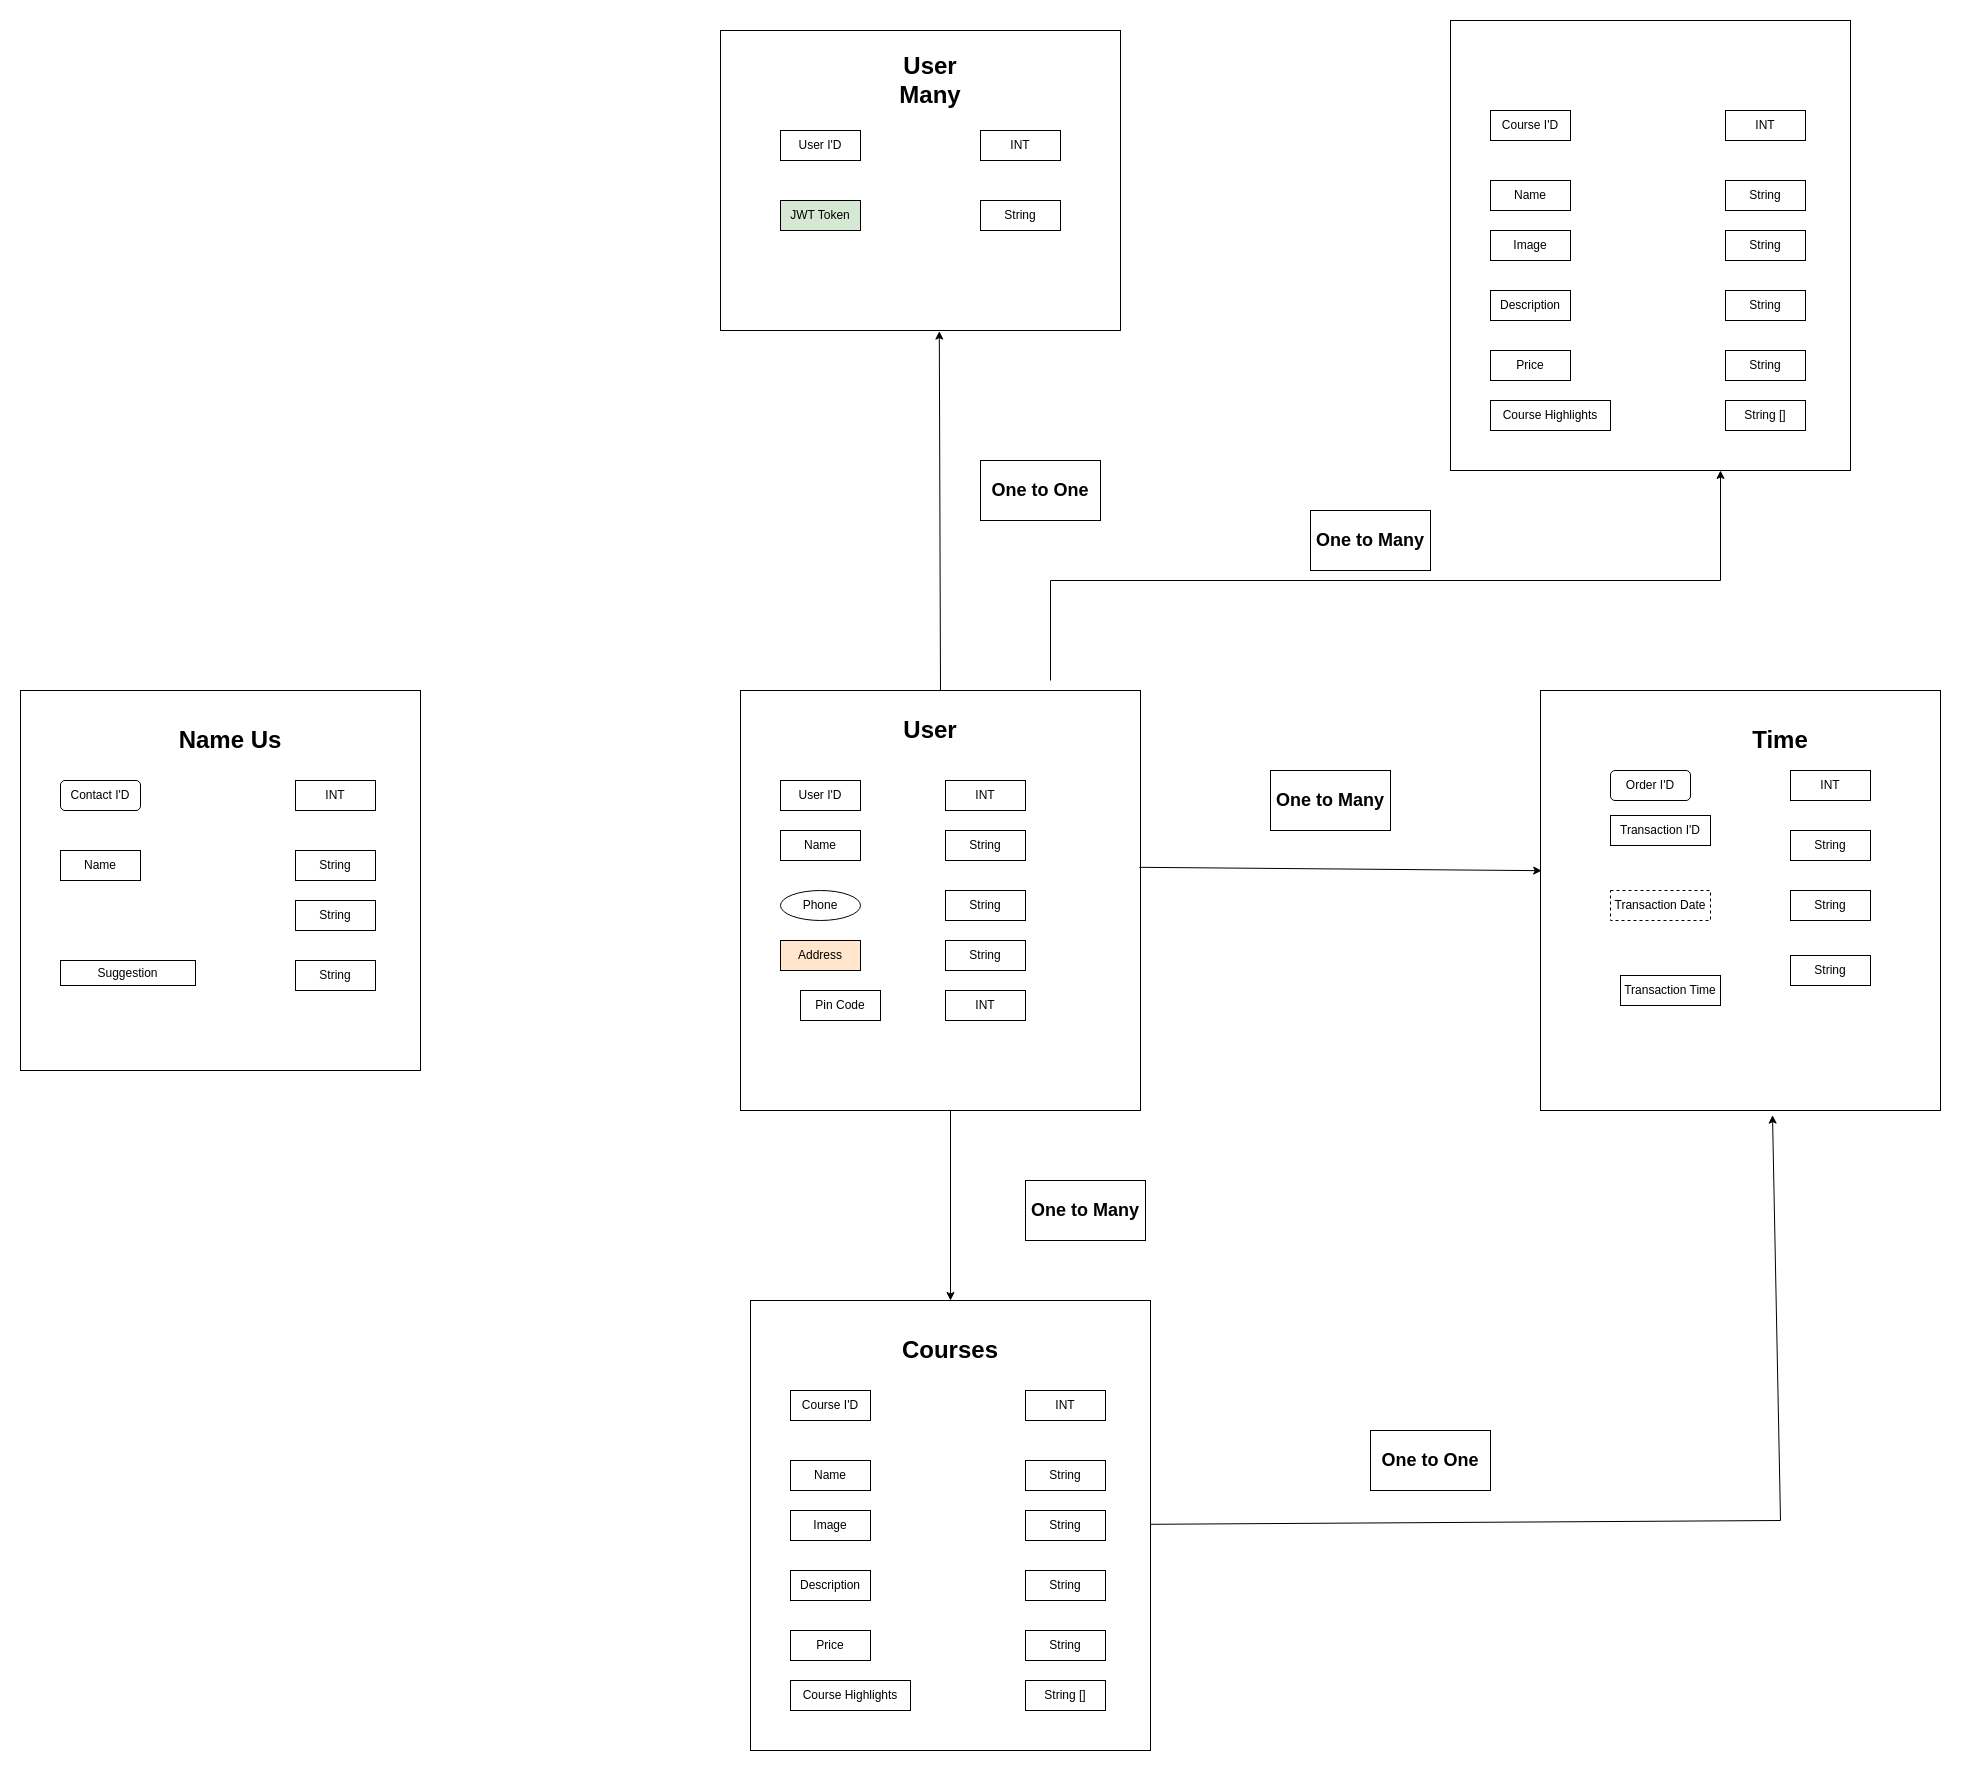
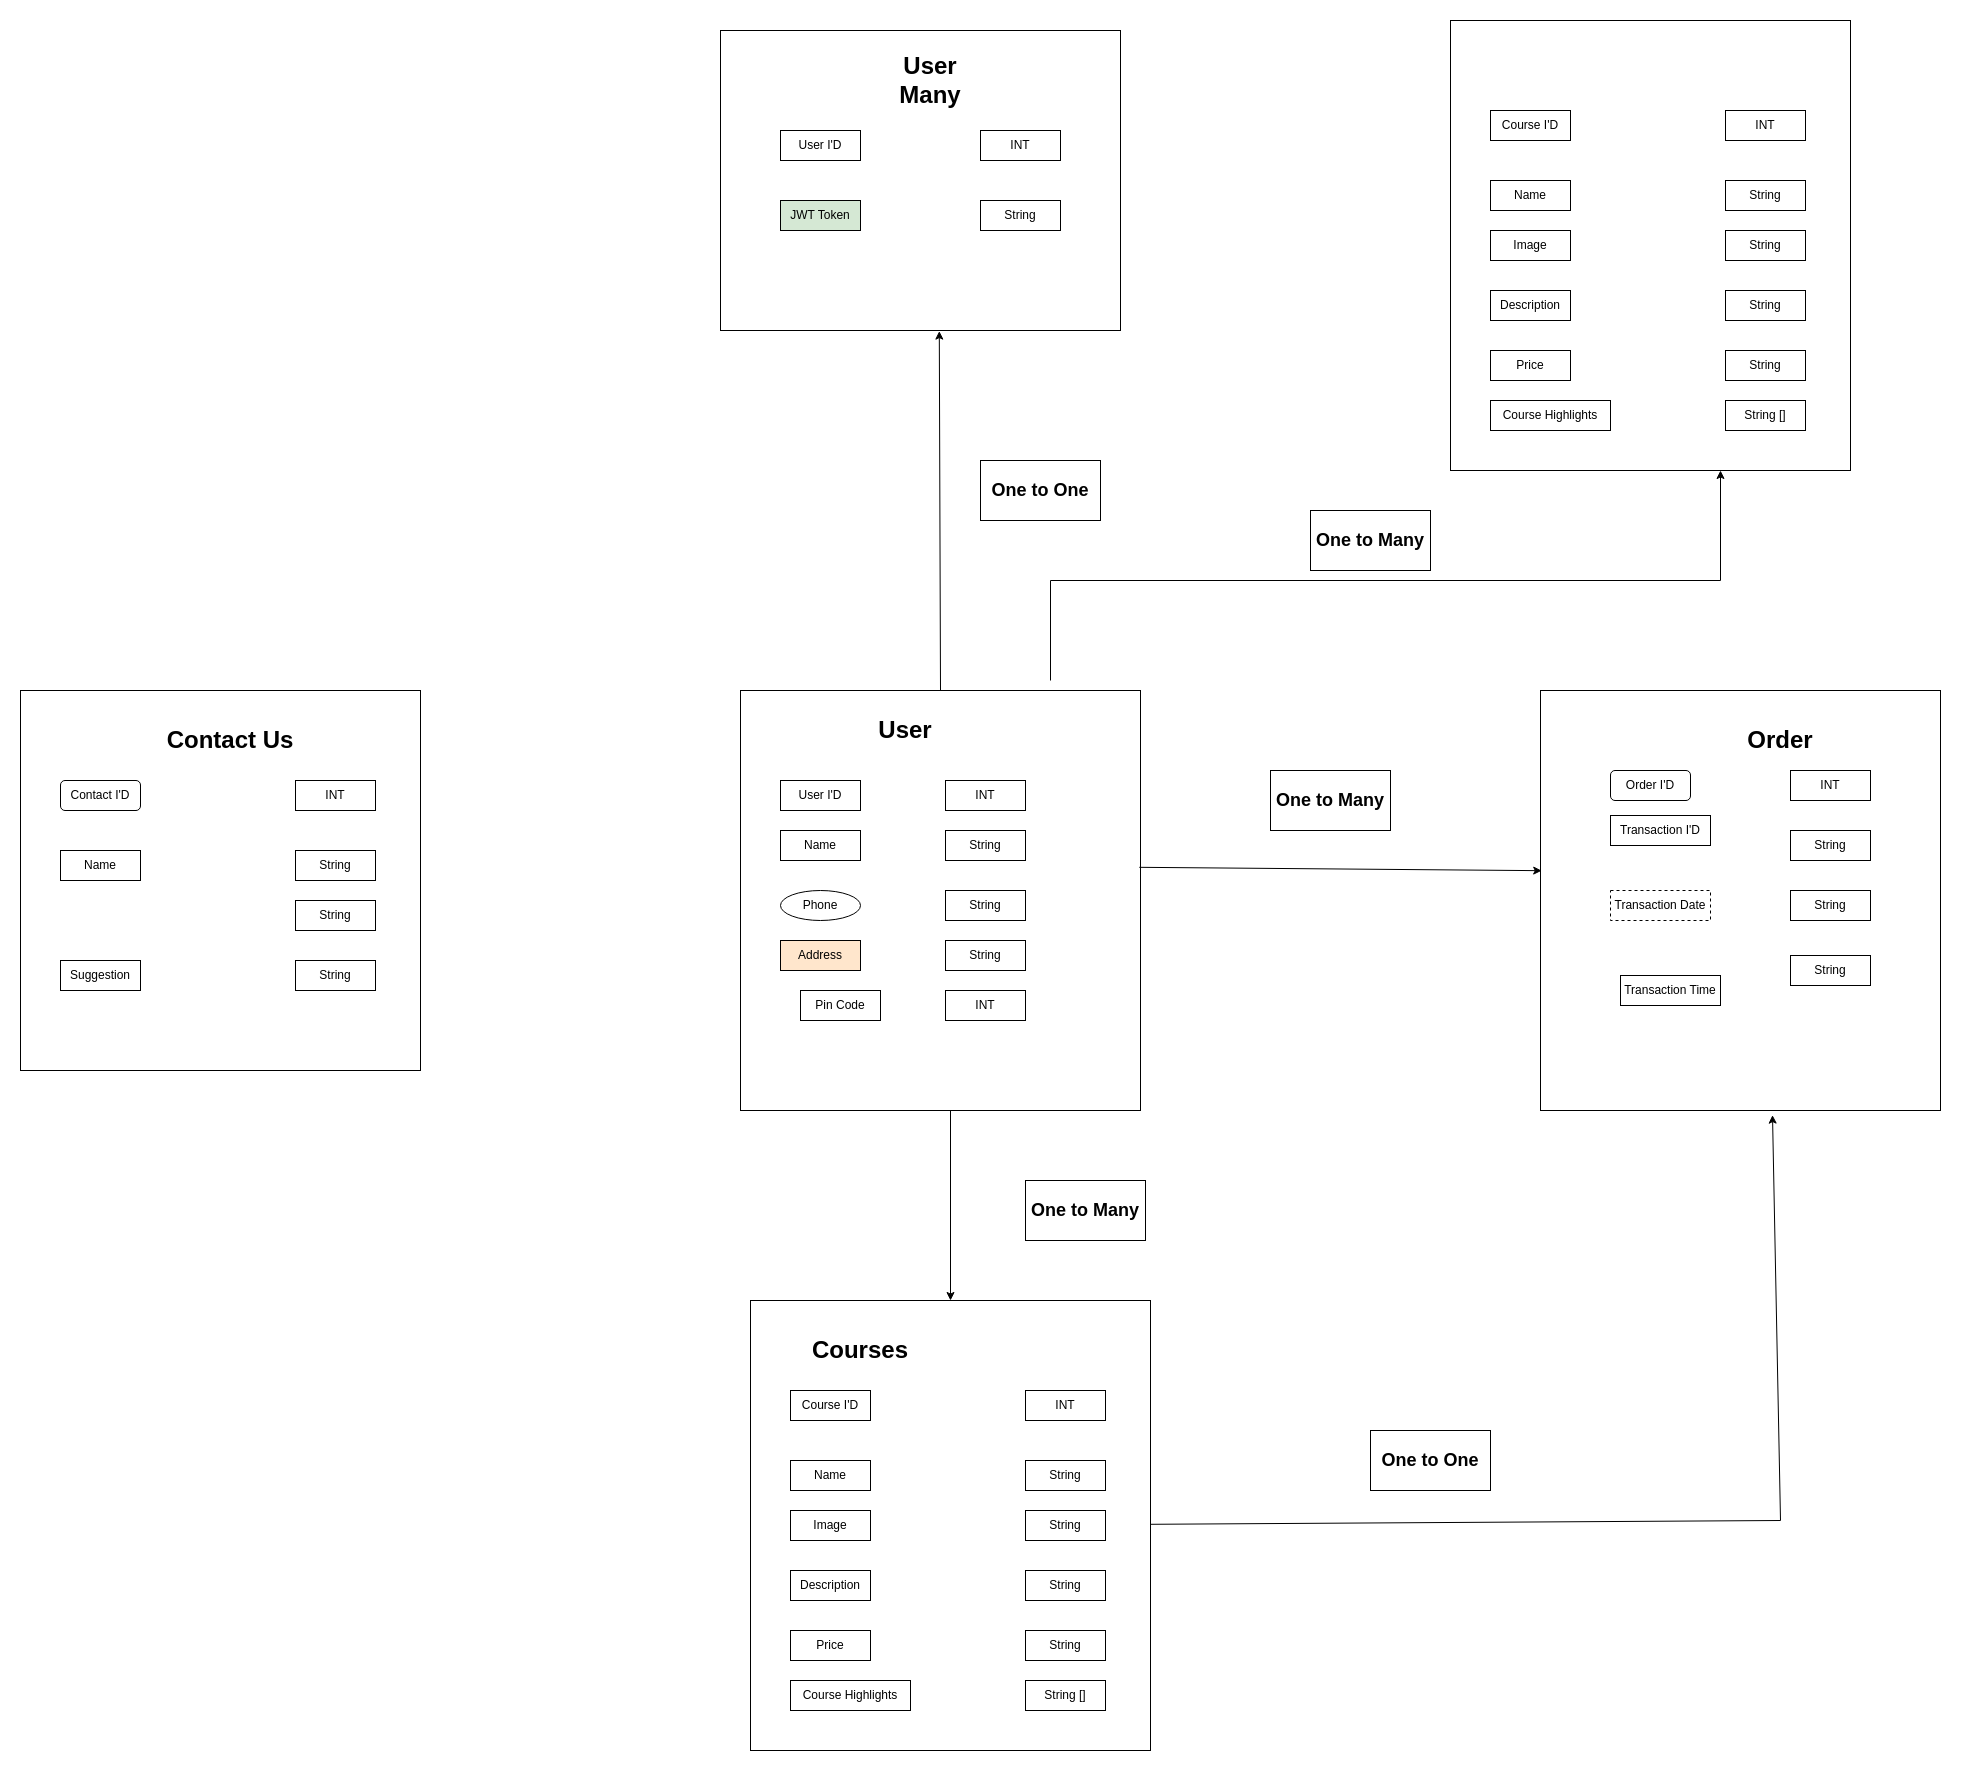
node "User": moved (931, 731) -> (906, 731)
node "Name Us": label "Name Us" -> "Contact Us"
node "Time": label "Time" -> "Order"
node "Suggestion": size 135x25 -> 80x30
node "Courses": moved (951, 1351) -> (861, 1351)
